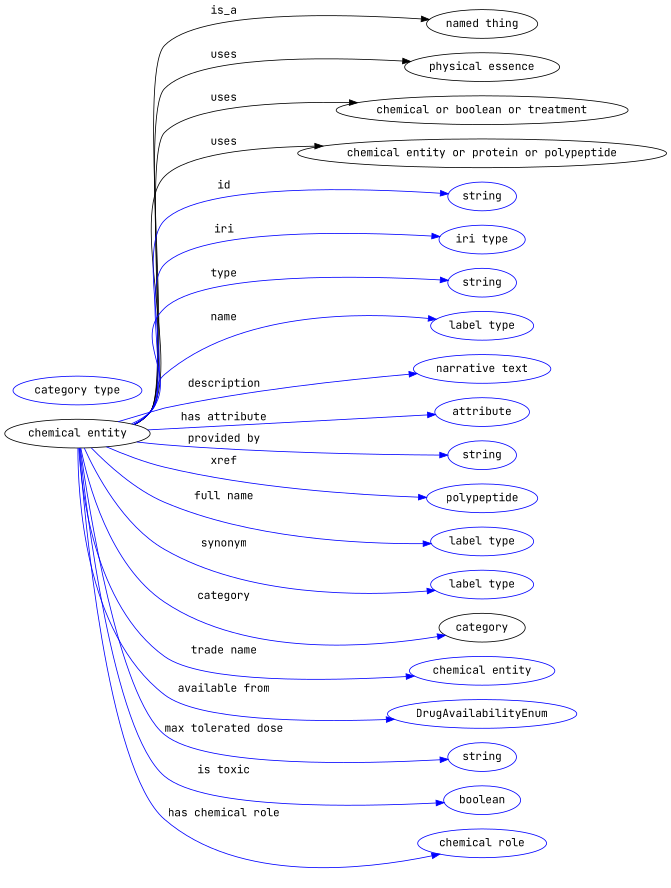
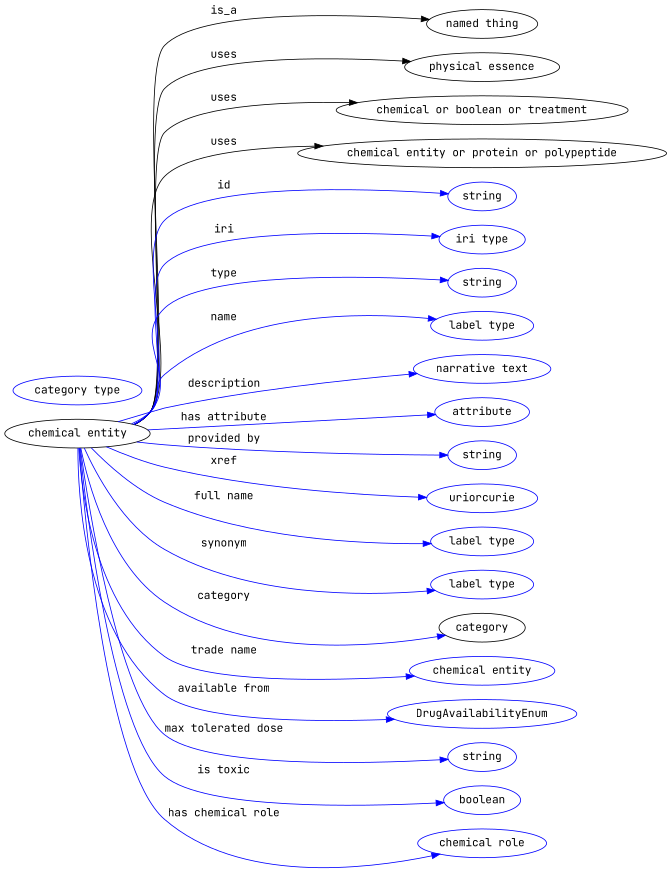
node "polypeptide": label "polypeptide" -> "uriorcurie"
